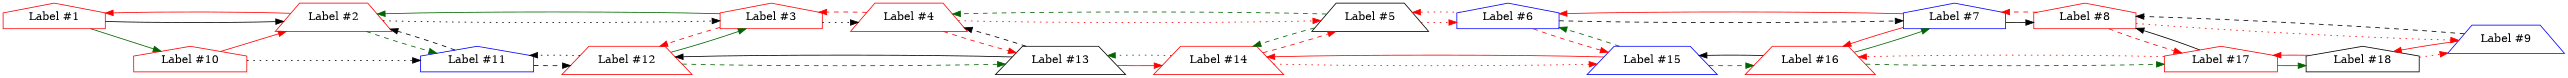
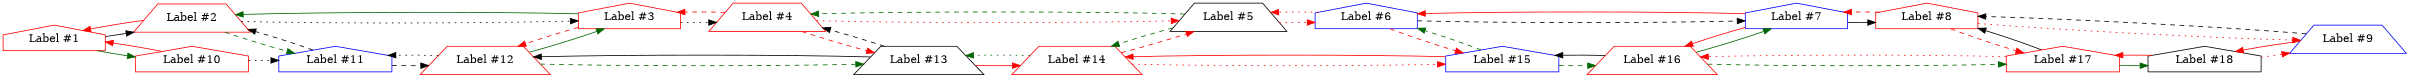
edge "Label #10" -> "Label #2": now "Label #10" -> "Label #1"
node "Label #15": shape trapezium -> house
